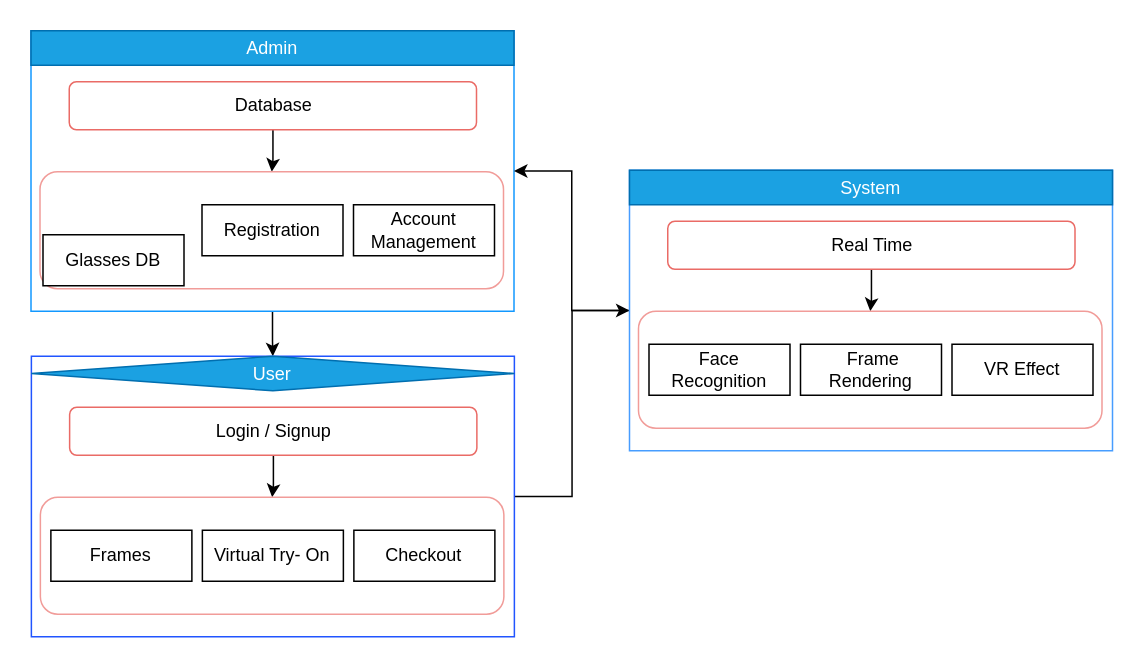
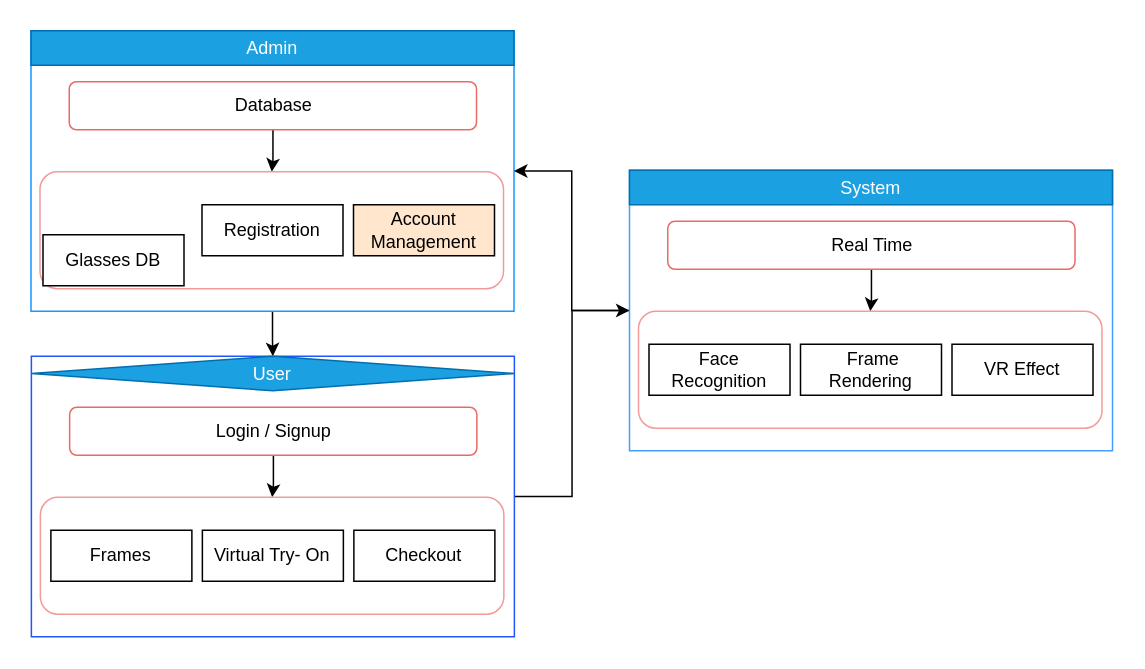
node "Account Management": fillcolor #ffffff -> #ffe6cc
